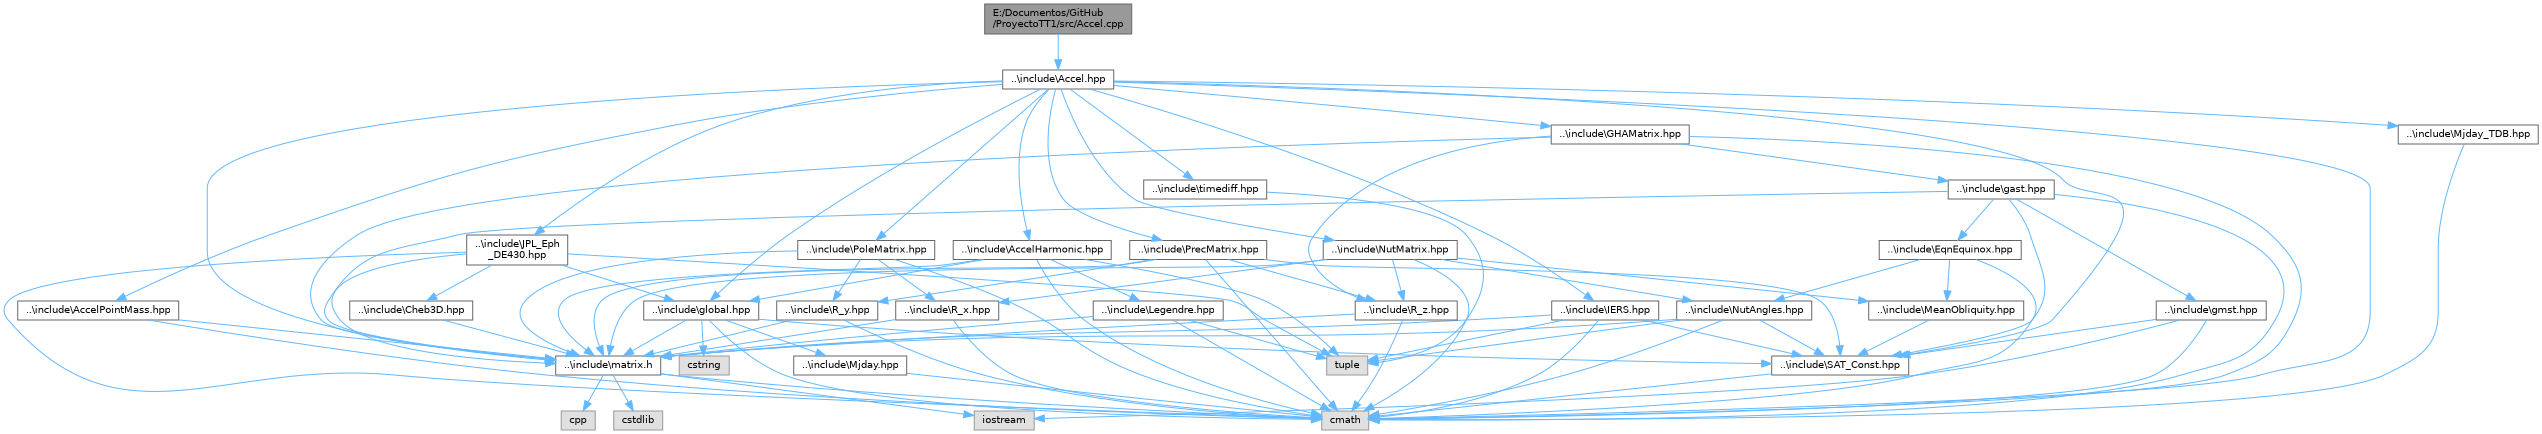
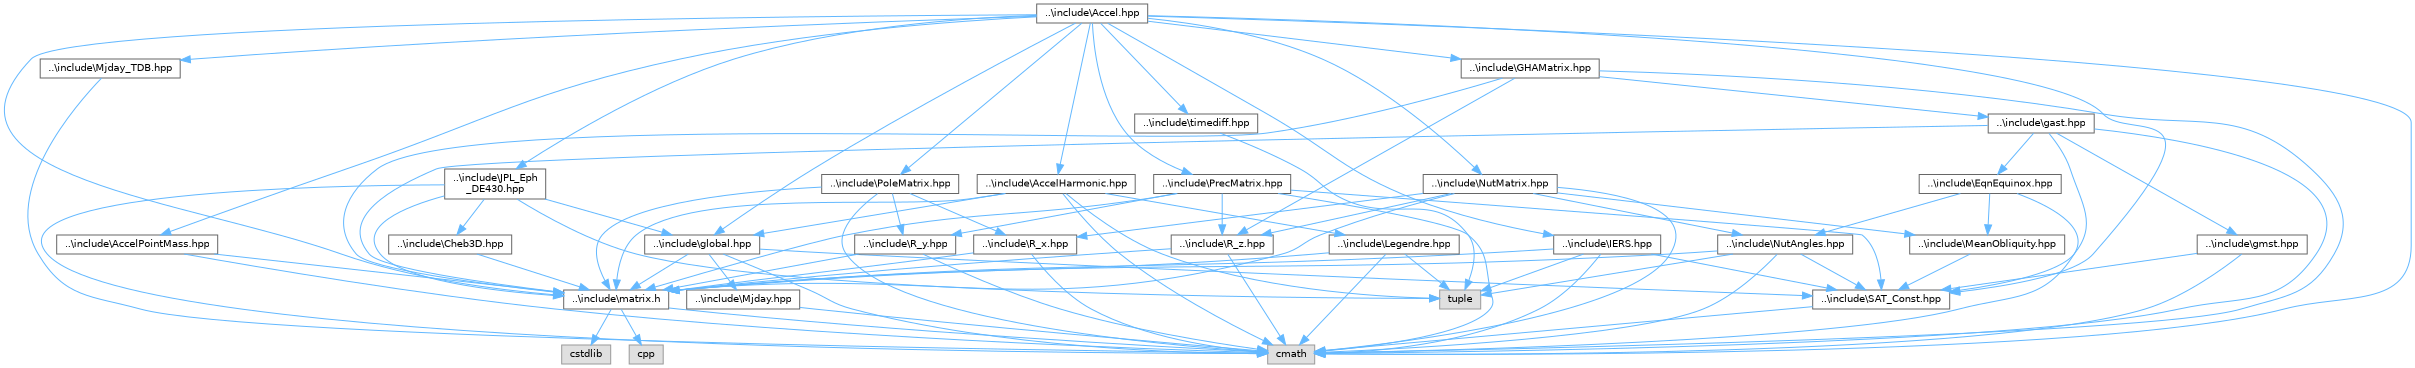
node "E:/Documentos/GitHub /ProyectoTT1/src/Accel.cpp": removed
node "cstring": removed
node "iostream": removed
